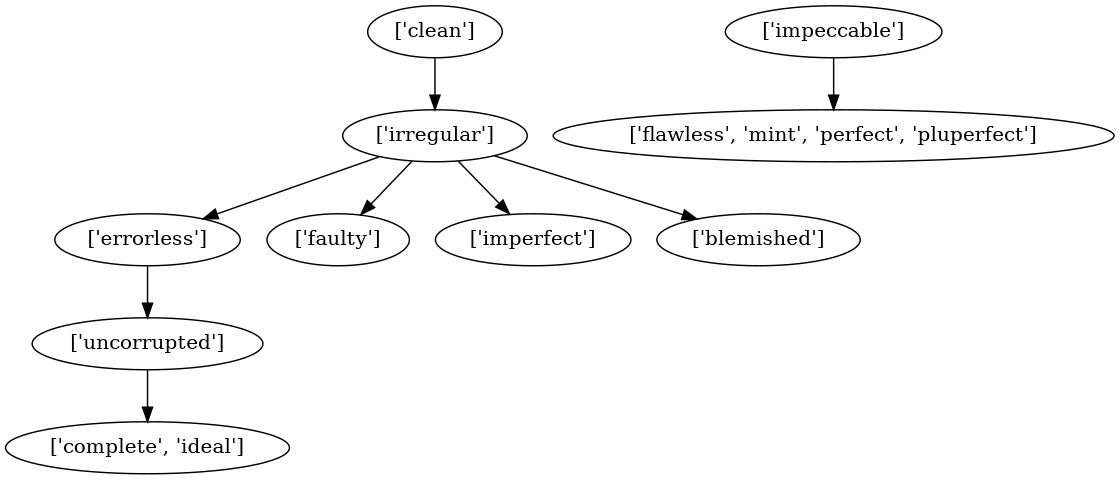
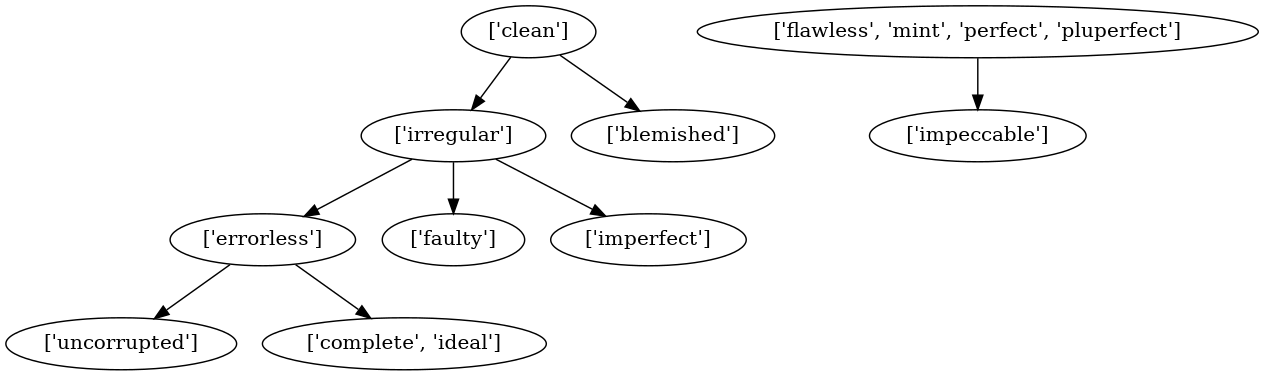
edge "['impeccable']" -> "['flawless', 'mint', 'perfect', 'pluperfect']": reversed
edge "['irregular']" -> "['blemished']": now "['clean']" -> "['blemished']"
edge "['uncorrupted']" -> "['complete', 'ideal']": now "['errorless']" -> "['complete', 'ideal']"
